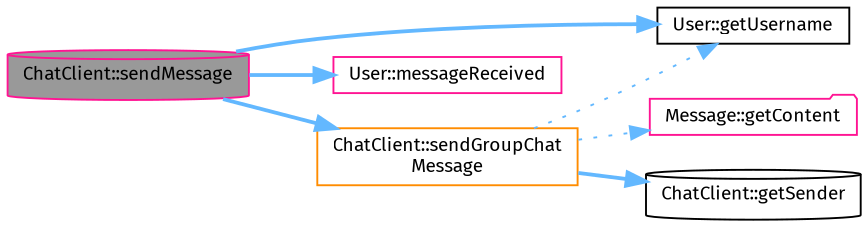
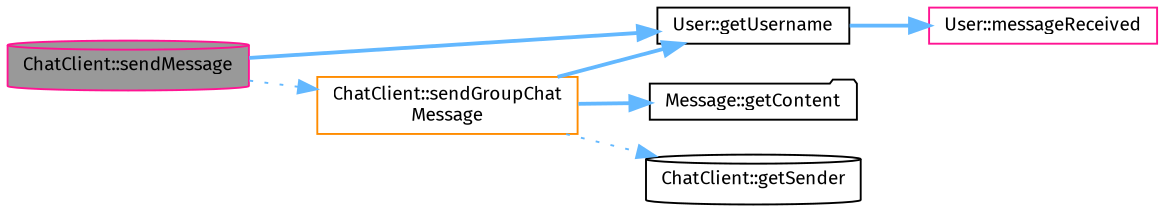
edge "ChatClient::sendMessage" -> "User::messageReceived": now "User::getUsername" -> "User::messageReceived"
edge "ChatClient::sendGroupChat Message" -> "User::getUsername": style dotted -> bold
edge "ChatClient::sendMessage" -> "ChatClient::sendGroupChat Message": style bold -> dotted
node "Message::getContent": color deeppink -> black
edge "ChatClient::sendGroupChat Message" -> "Message::getContent": style dotted -> bold
edge "ChatClient::sendGroupChat Message" -> "ChatClient::getSender": style bold -> dotted
